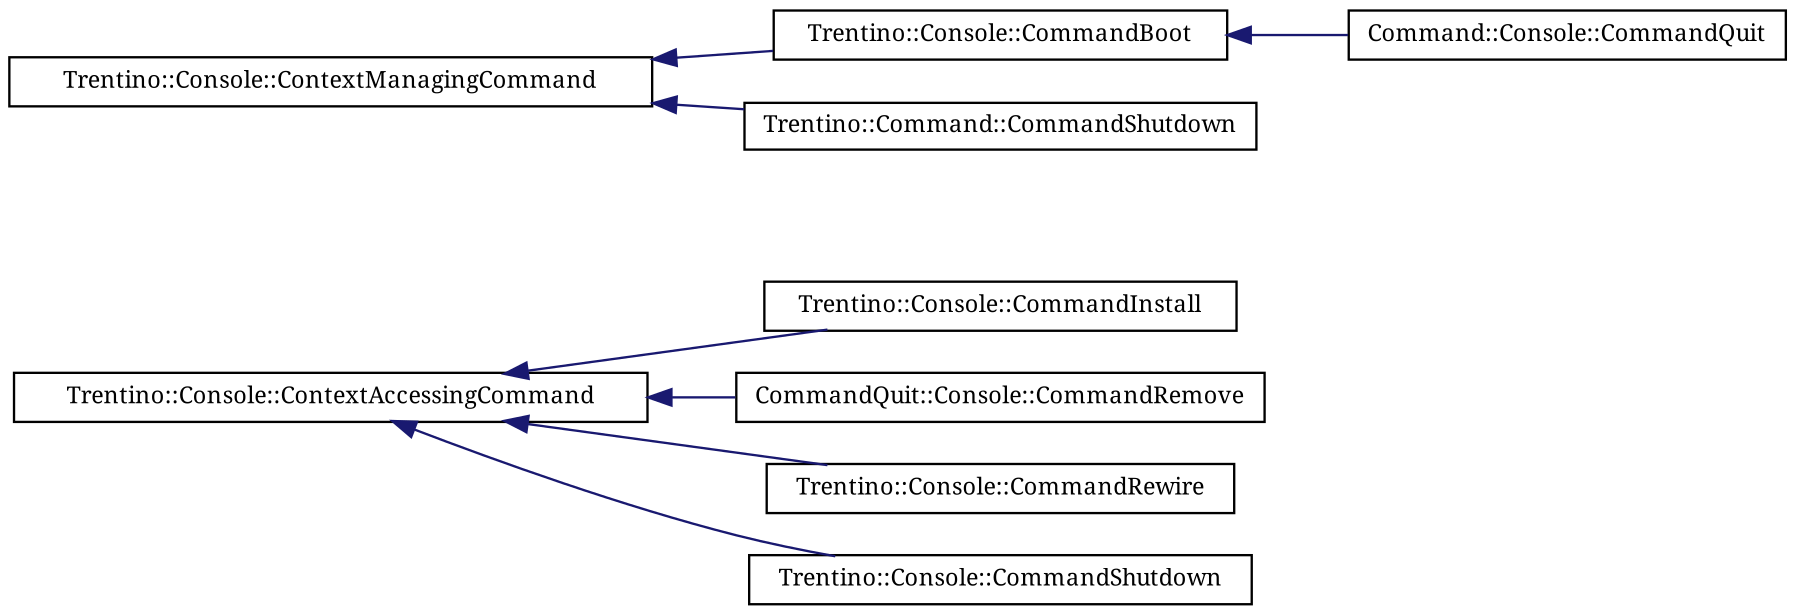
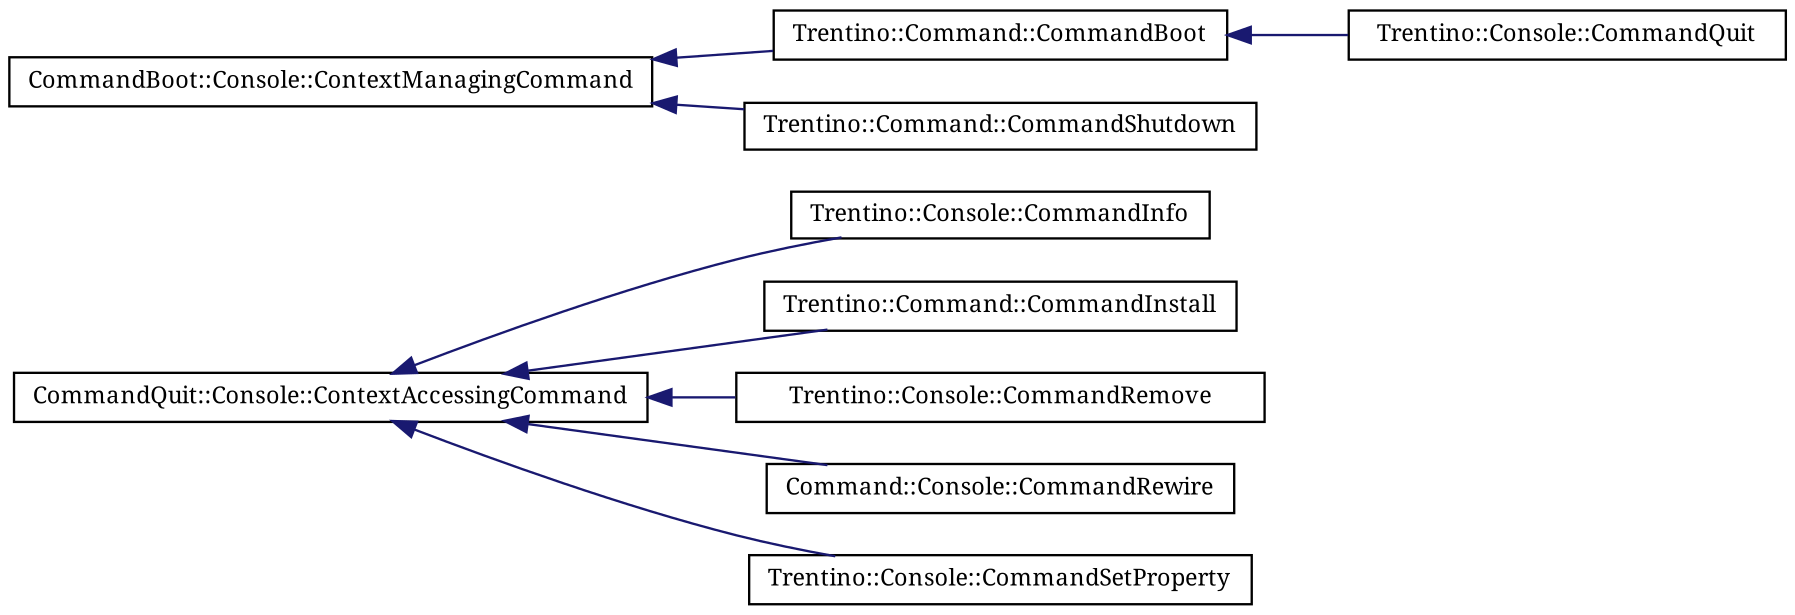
node "Trentino::Console::CommandBoot": label "Trentino::Console::CommandBoot" -> "Trentino::Command::CommandBoot"
node "Command::Console::CommandQuit": label "Command::Console::CommandQuit" -> "Trentino::Console::CommandQuit"
node "Trentino::Console::ContextManagingCommand": label "Trentino::Console::ContextManagingCommand" -> "CommandBoot::Console::ContextManagingCommand"
node "Trentino::Console::CommandInfo": added
node "Trentino::Console::CommandInstall": label "Trentino::Console::CommandInstall" -> "Trentino::Command::CommandInstall"
node "Trentino::Console::ContextAccessingCommand": label "Trentino::Console::ContextAccessingCommand" -> "CommandQuit::Console::ContextAccessingCommand"
node "CommandQuit::Console::CommandRemove": label "CommandQuit::Console::CommandRemove" -> "Trentino::Console::CommandRemove"
node "Trentino::Console::CommandRewire": label "Trentino::Console::CommandRewire" -> "Command::Console::CommandRewire"
node "Trentino::Console::CommandShutdown": label "Trentino::Console::CommandShutdown" -> "Trentino::Console::CommandSetProperty"
